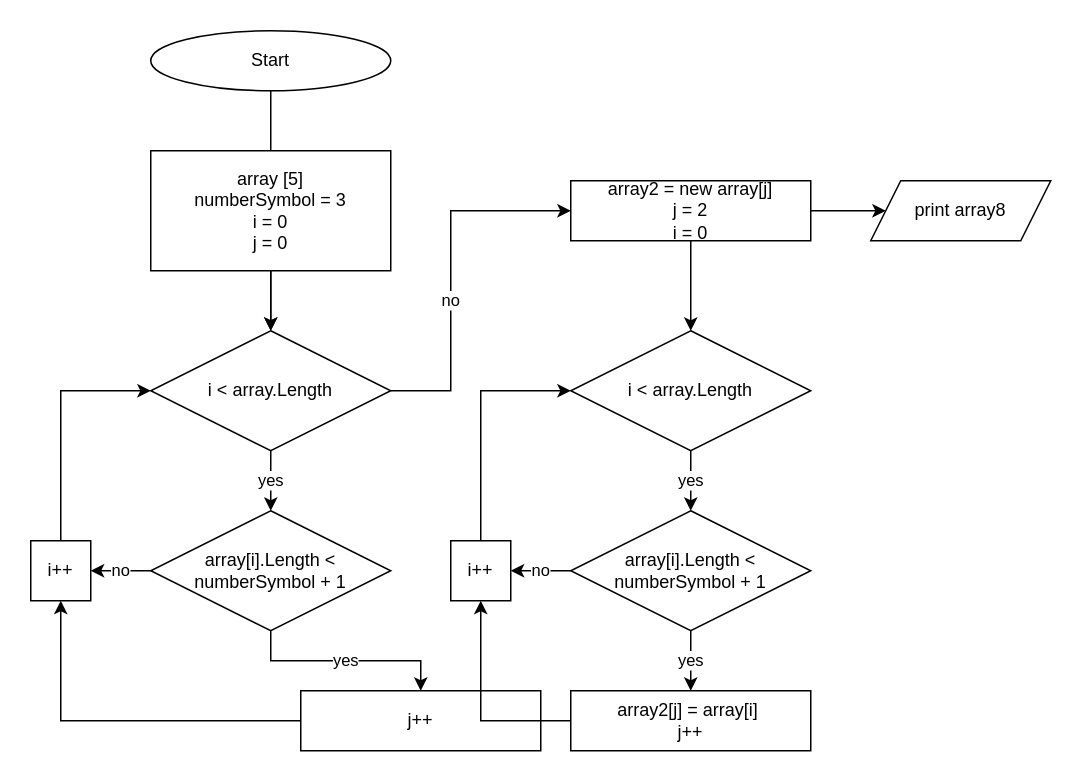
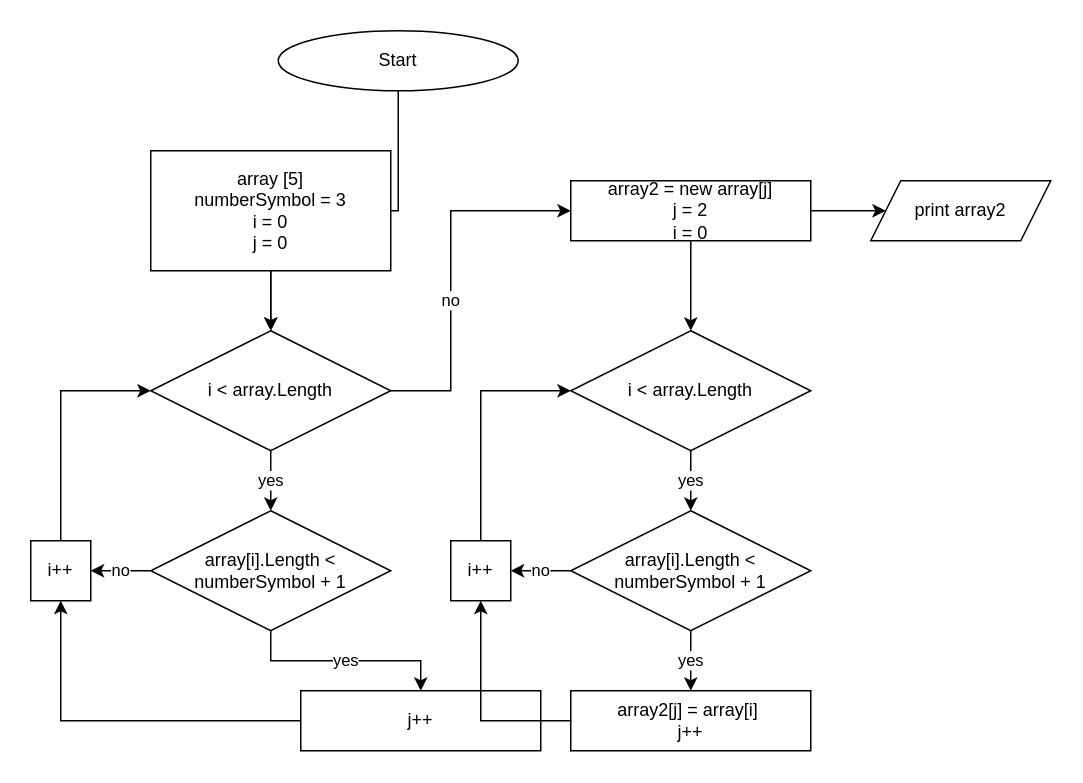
node "Start": moved (271, 61) -> (398, 61)
node "print array8": label "print array8" -> "print array2"
